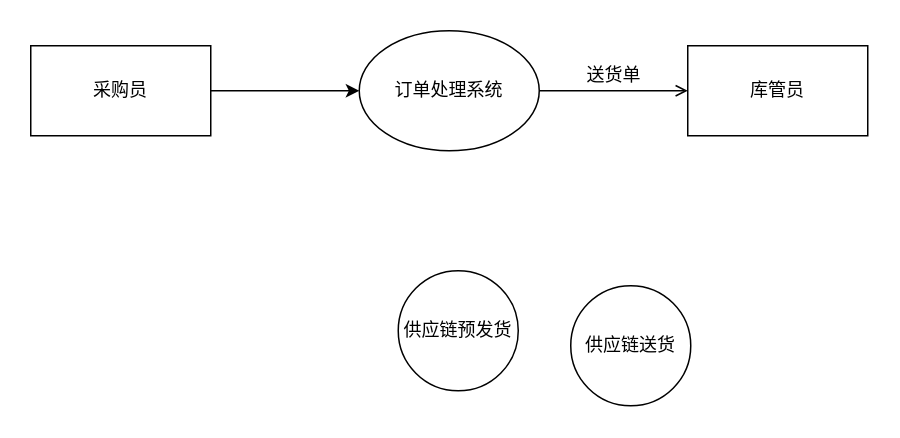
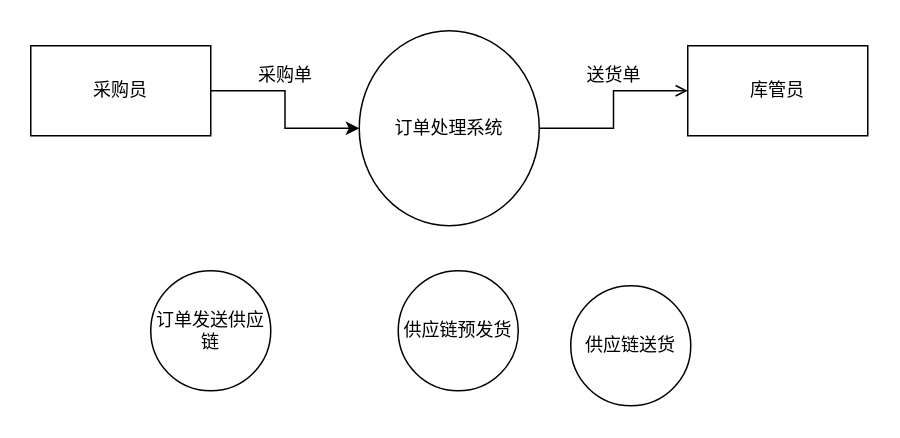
node "采购单": added
node "订单处理系统": size 180x120 -> 180x195
node "订单发送供应链": added
